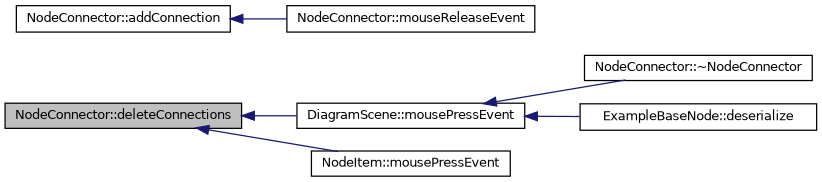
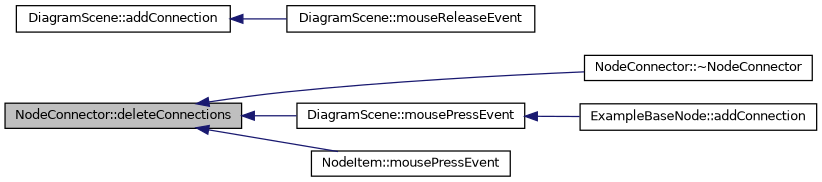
node "NodeConnector::addConnection": label "NodeConnector::addConnection" -> "DiagramScene::addConnection"
node "NodeConnector::mouseReleaseEvent": label "NodeConnector::mouseReleaseEvent" -> "DiagramScene::mouseReleaseEvent"
edge "NodeConnector::~NodeConnector" -> "DiagramScene::mousePressEvent": now "NodeConnector::~NodeConnector" -> "NodeConnector::deleteConnections"
node "ExampleBaseNode::deserialize": label "ExampleBaseNode::deserialize" -> "ExampleBaseNode::addConnection"
